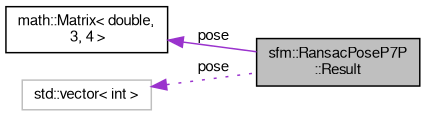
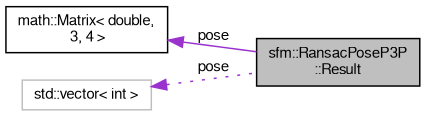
node "sfm::RansacPoseP7P ::Result": label "sfm::RansacPoseP7P ::Result" -> "sfm::RansacPoseP3P ::Result"
